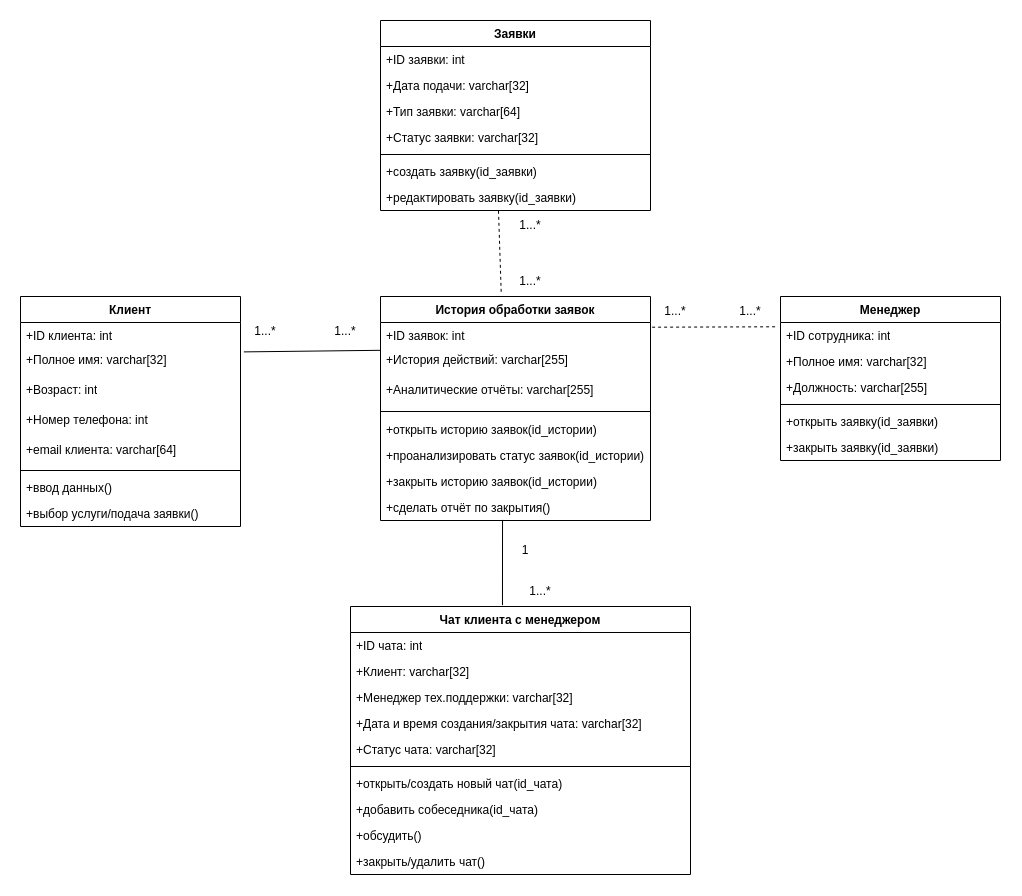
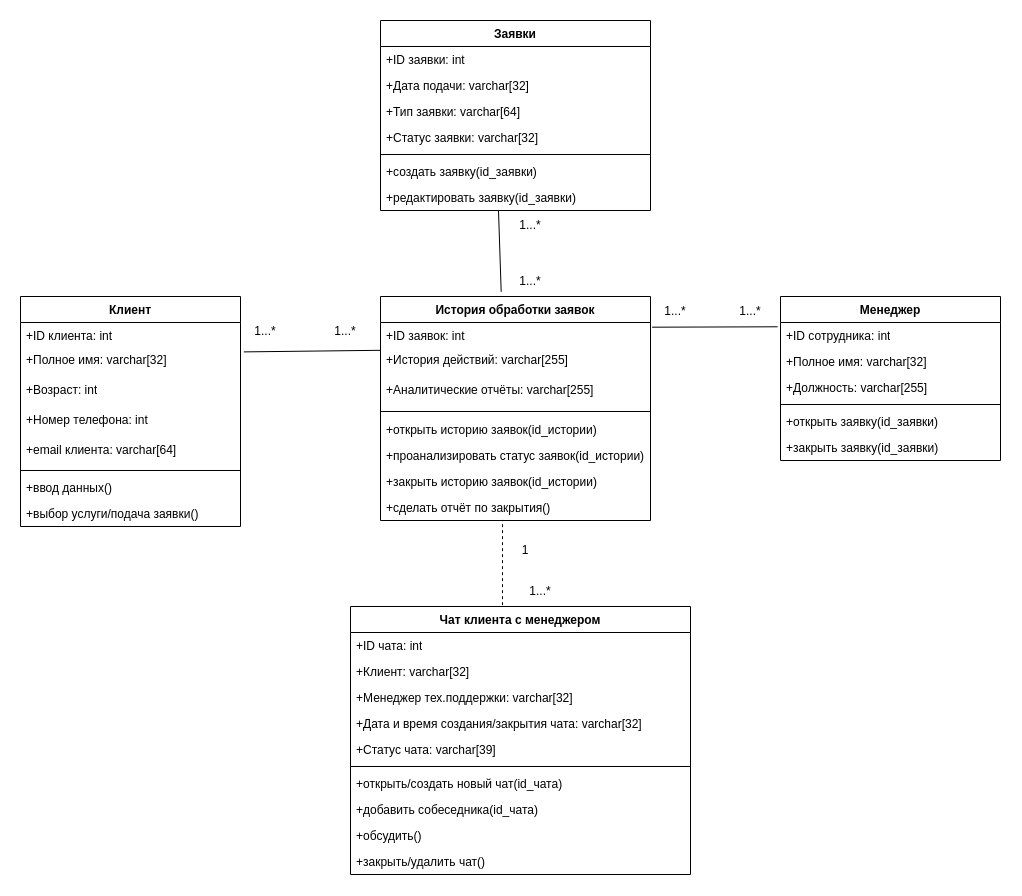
edge "+редактировать заявку(id_заявки)" -- "История обработки заявок": style dashed -> solid
edge "+ID заявок: int" -- "+ID сотрудника: int": style dashed -> solid
edge "+сделать отчёт по закрытия()" -- "Чат клиента с менеджером": style solid -> dashed
node "+Статус чата: varchar[32]": label "+Статус чата: varchar[32]" -> "+Статус чата: varchar[39]"
